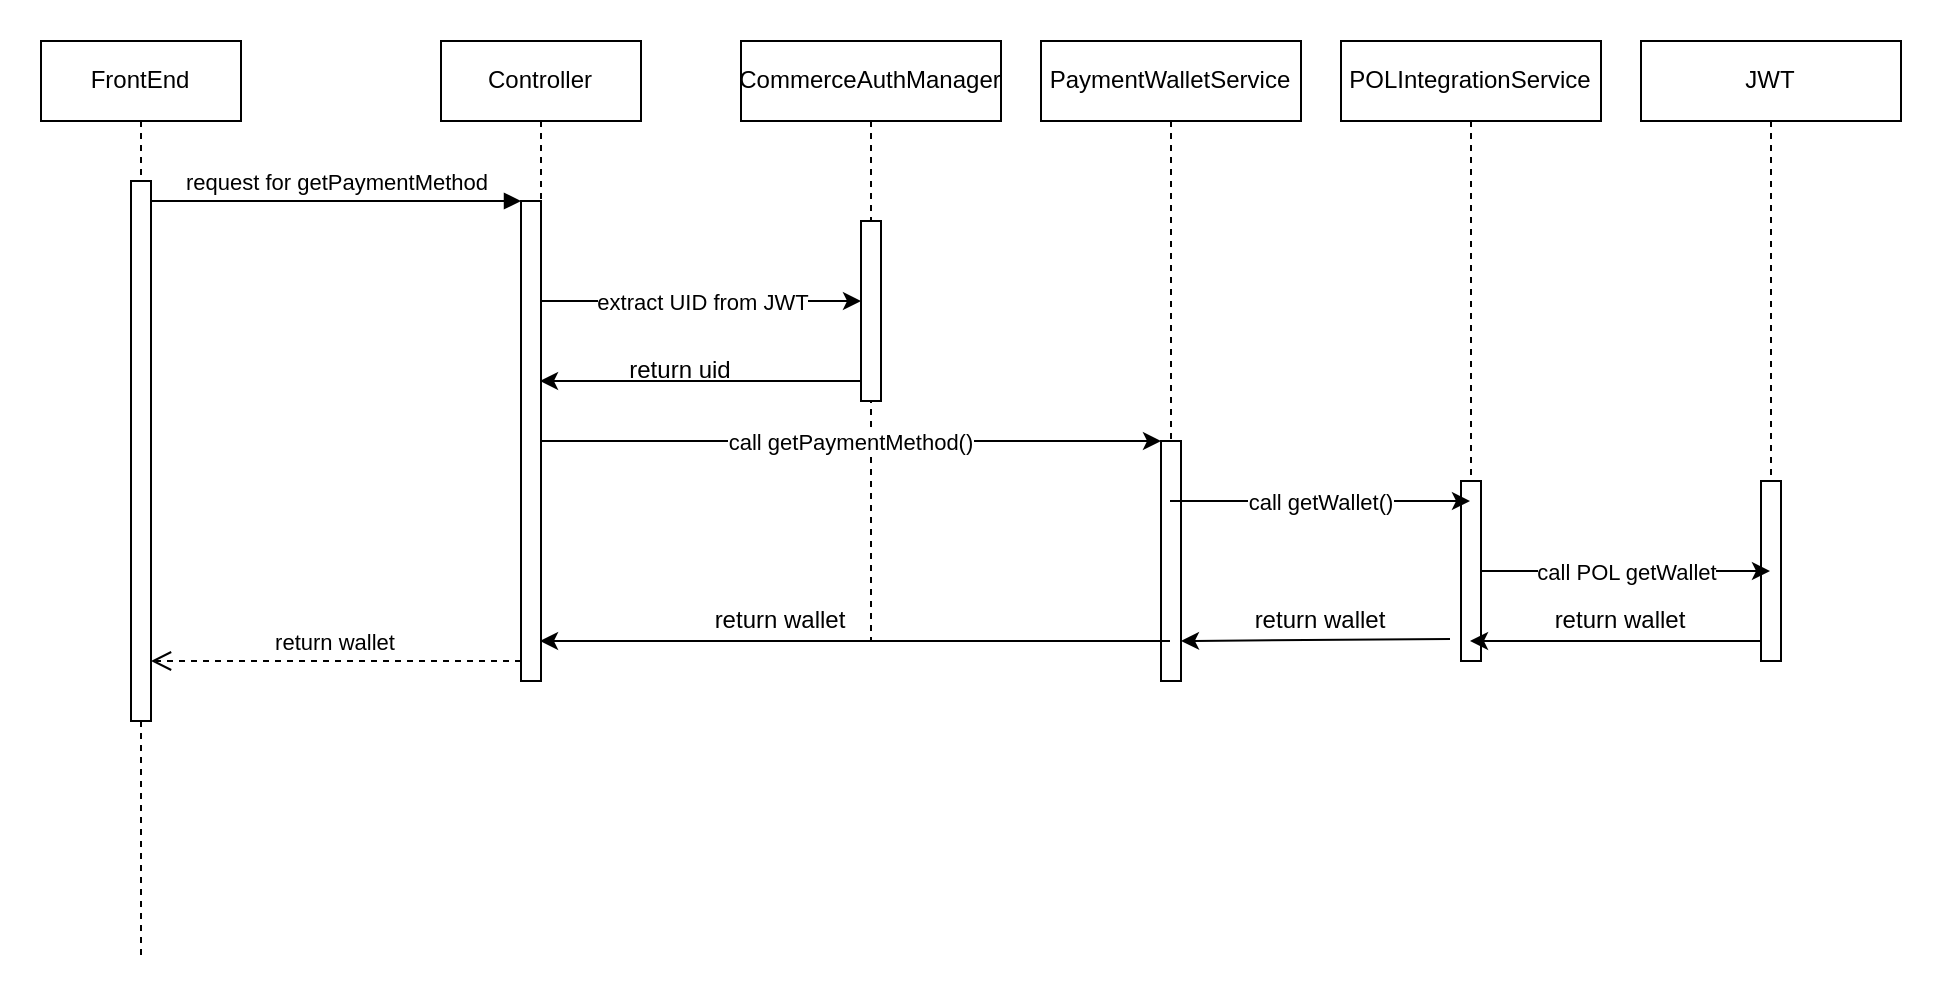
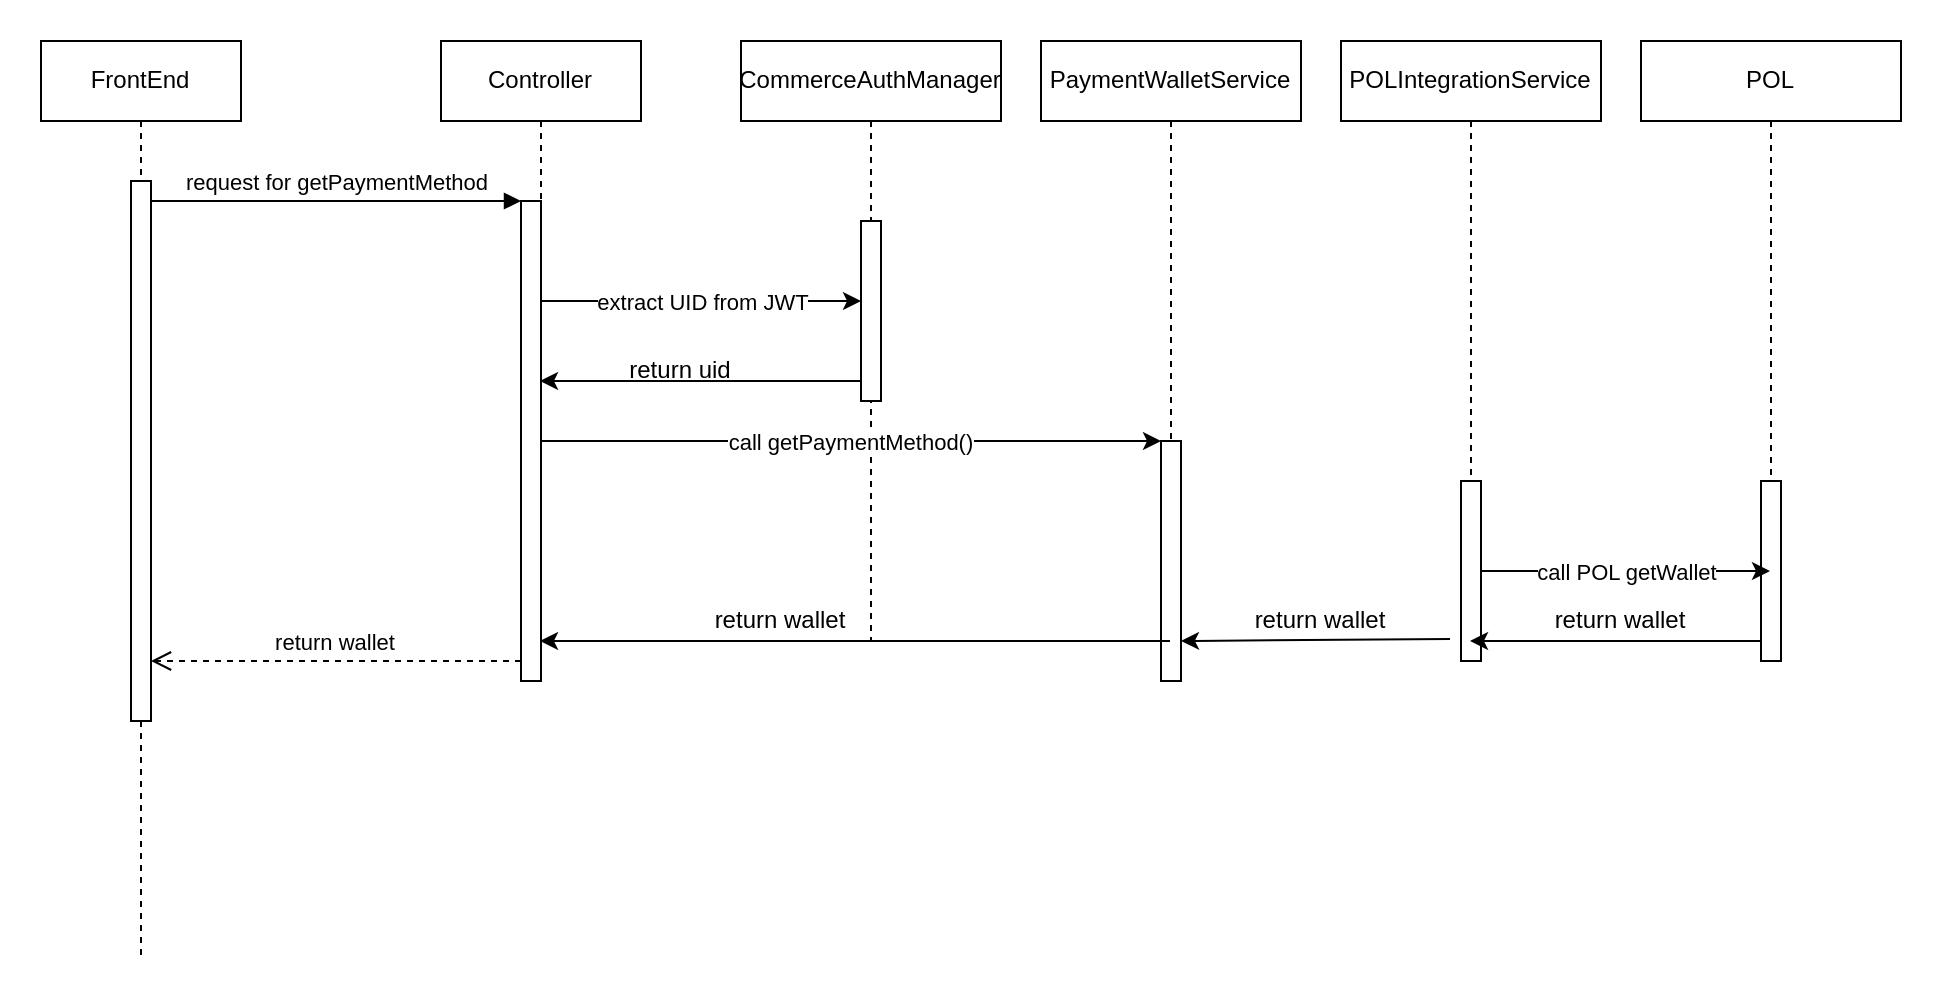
node "JWT": label "JWT" -> "POL"
edge "PaymentWalletService" -> "POLIntegrationService": removed, label "call getWallet()"
